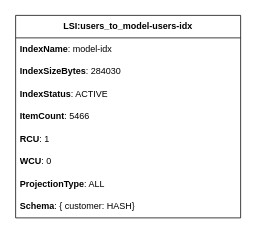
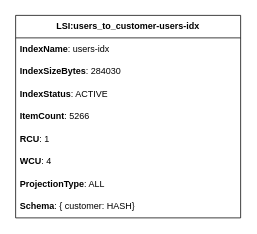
node "LSI:users_to_model-users-idx": label "LSI:users_to_model-users-idx" -> "LSI:users_to_customer-users-idx"
node "IndexName: model-idx": label "IndexName: model-idx" -> "IndexName: users-idx"
node "ItemCount: 5466": label "ItemCount: 5466" -> "ItemCount: 5266"
node "WCU: 0": label "WCU: 0" -> "WCU: 4"
